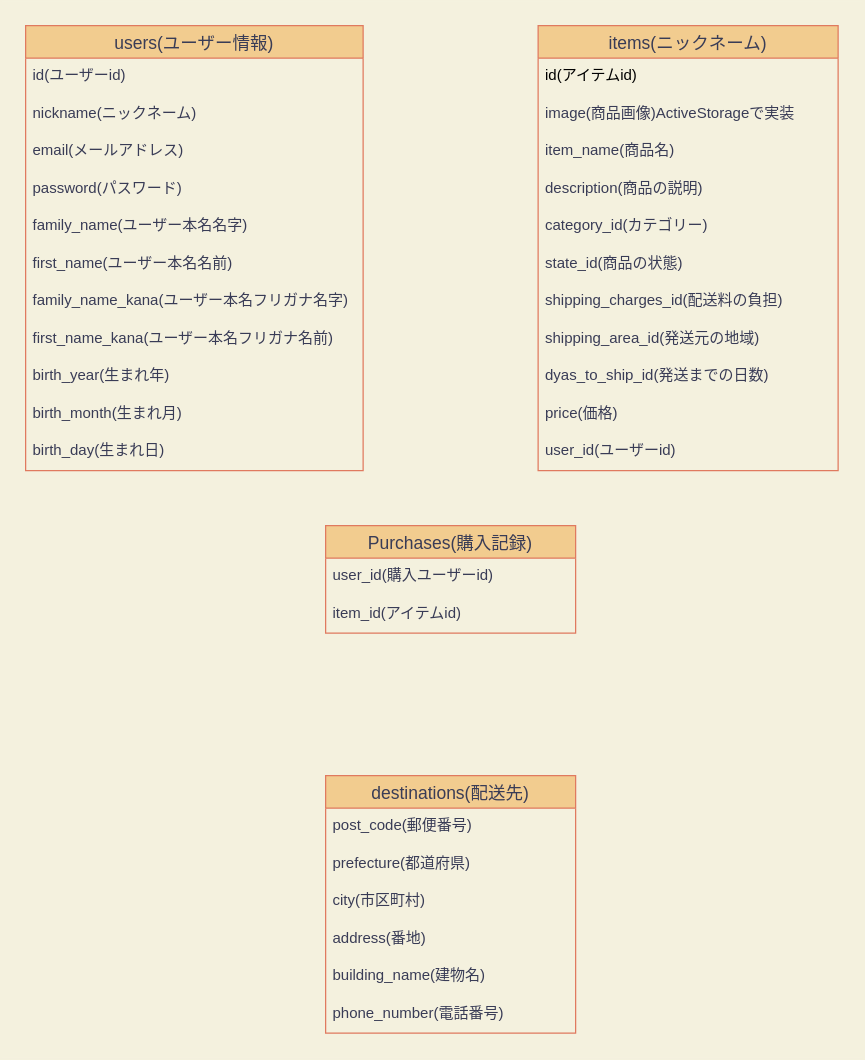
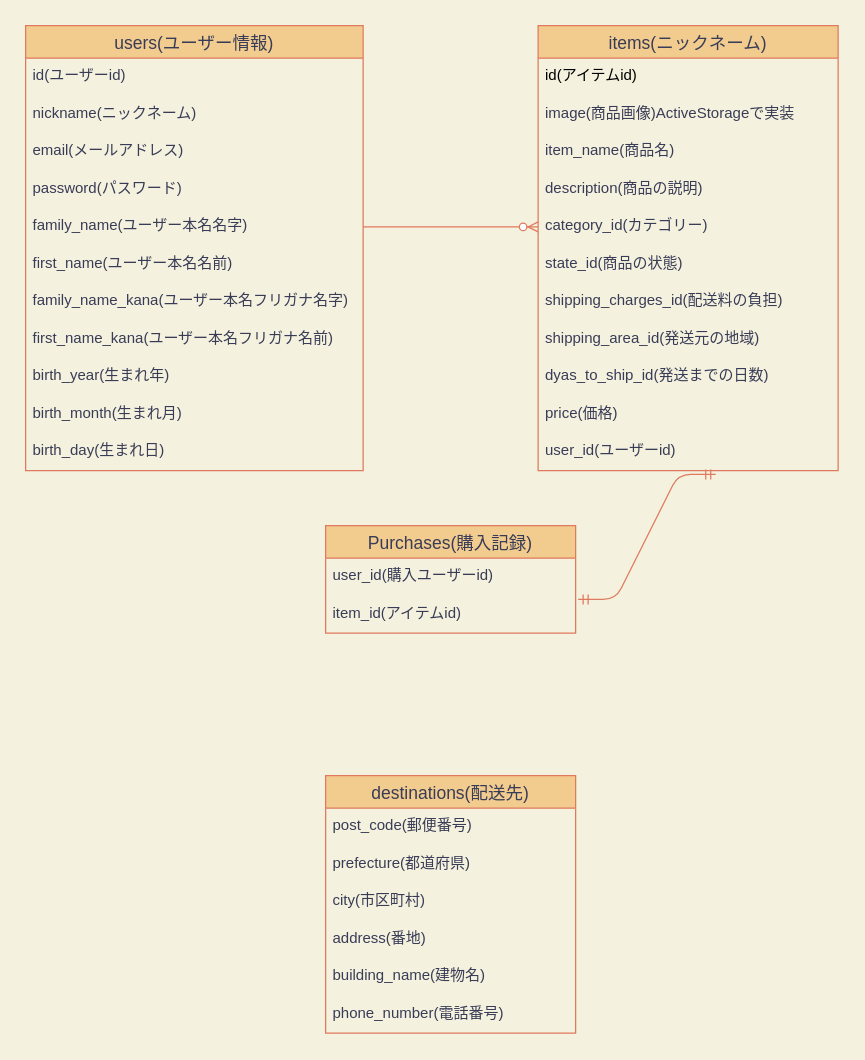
edge "family_name(ユーザー本名名字)" -> "category_id(カテゴリー)": added
edge "user_id(ユーザーid)" -- "user_id(購入ユーザーid)": added
